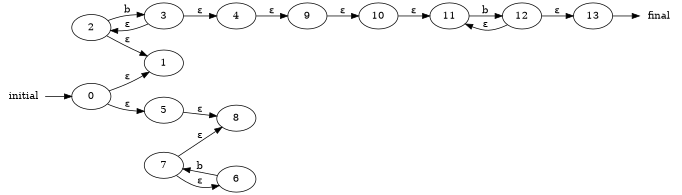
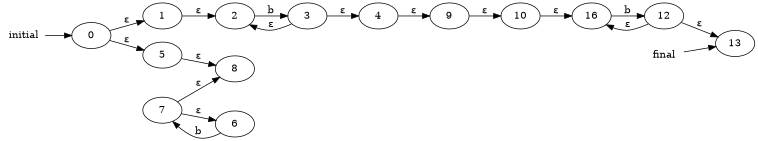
node "11": label "11" -> "16"
edge "13" -> "final": reversed
edge "2" -> "1": reversed
